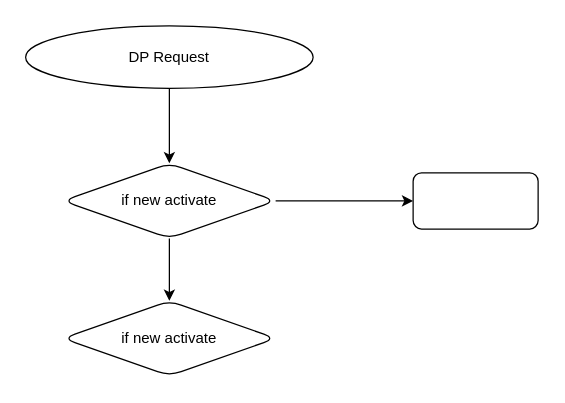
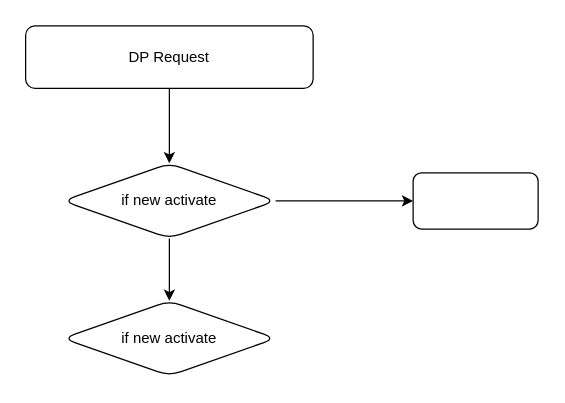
node "DP Request": shape ellipse -> rounded rectangle
